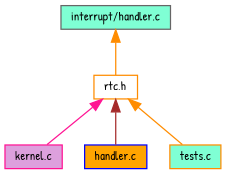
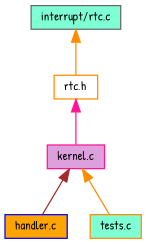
node "interrupt/handler.c": label "interrupt/handler.c" -> "interrupt/rtc.c"
edge "tests.c" -> "rtc.h": now "tests.c" -> "kernel.c"
edge "handler.c" -> "rtc.h": now "handler.c" -> "kernel.c"
